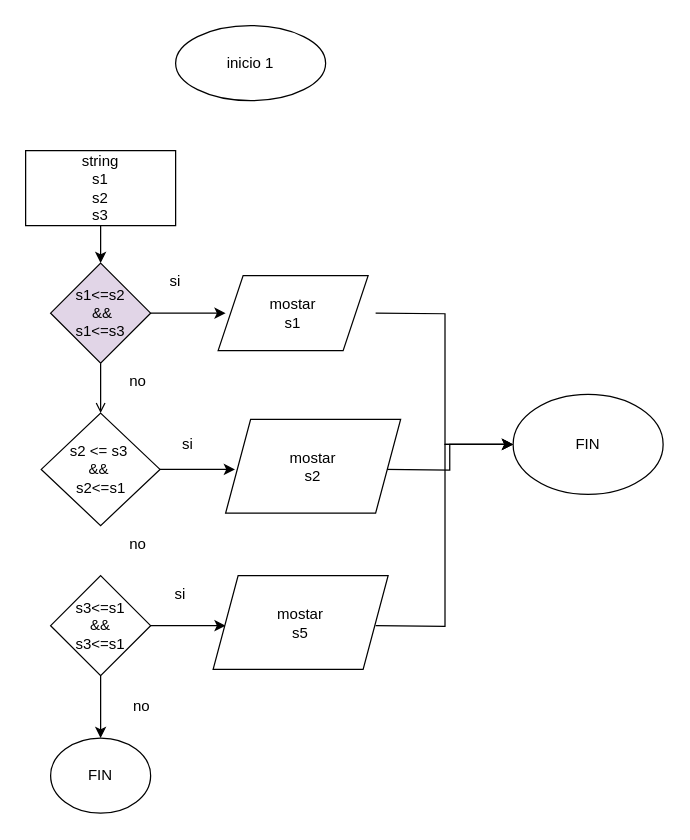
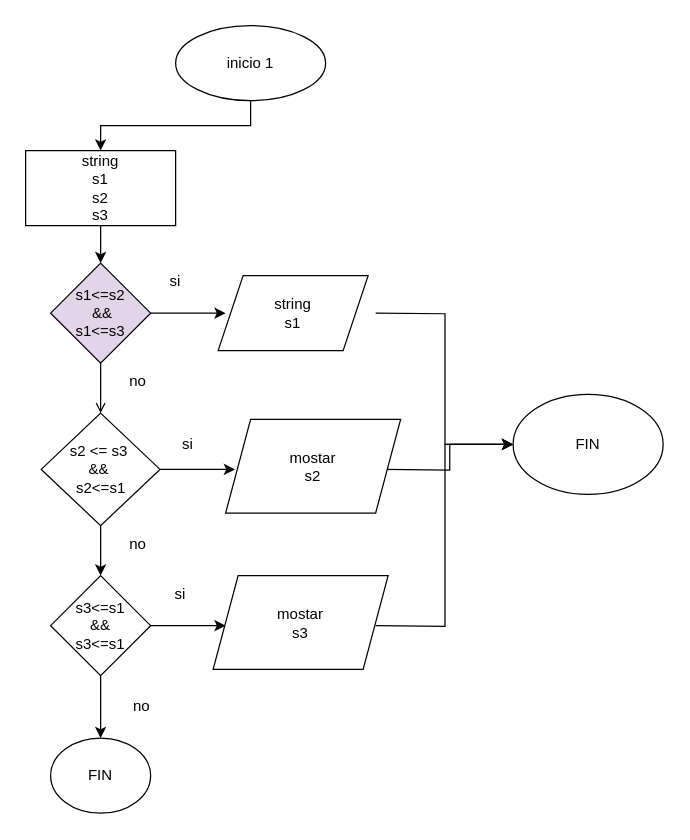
edge "inicio 1" -> "string s1 s2 s3": added
node "mostar s1": label "mostar s1" -> "string s1"
edge "s2 <= s3 && s2<=s1" -> "s3<=s1 && s3<=s1": added
node "mostar s5": label "mostar s5" -> "mostar s3"
